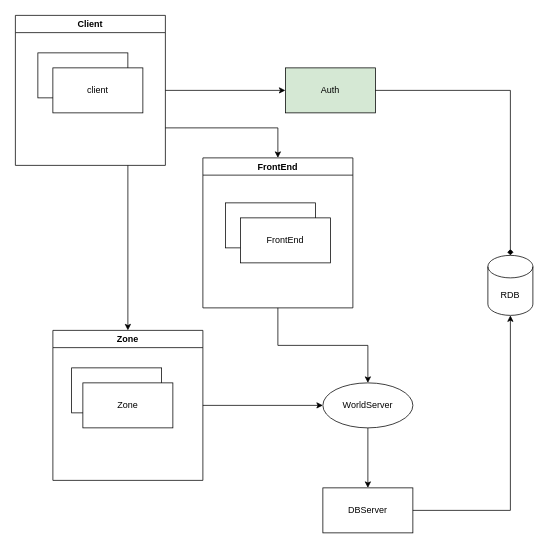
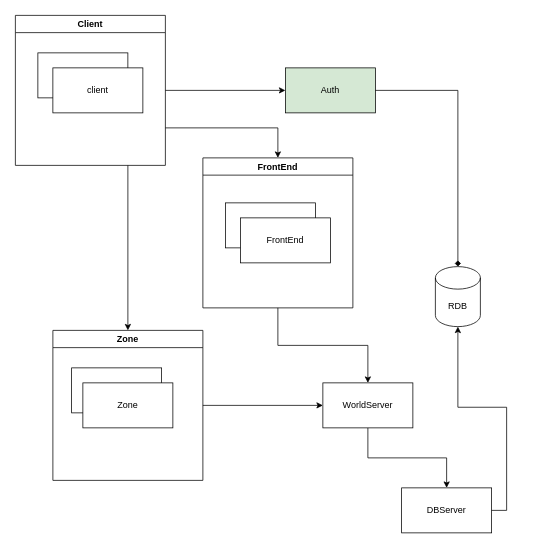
node "RDB": moved (510, 285) -> (458, 297)
node "WorldServer": shape ellipse -> rectangle
node "DBServer": moved (368, 510) -> (447, 510)
